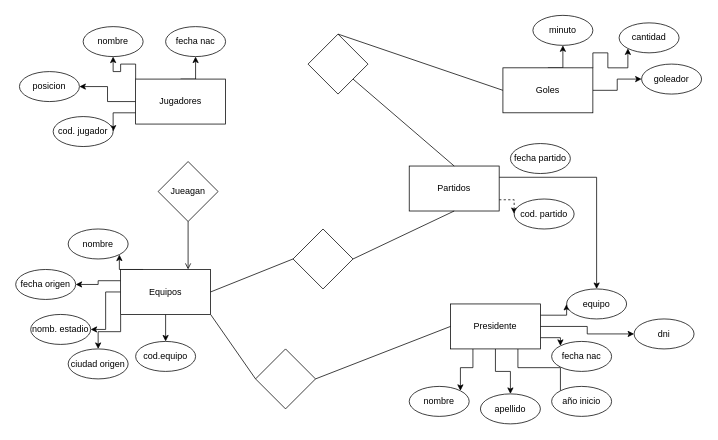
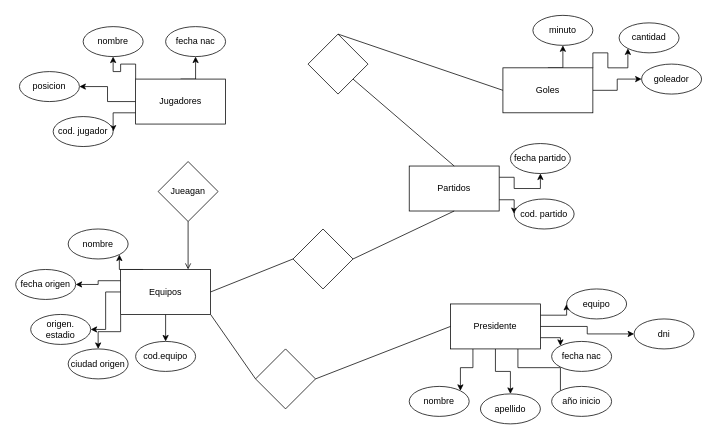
edge "Partidos" -> "equipo": now "Partidos" -> "fecha partido"
edge "Partidos" -> "cod. partido": style dashed -> solid
node "nomb. estadio": label "nomb. estadio" -> "origen. estadio"
